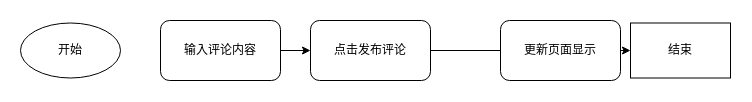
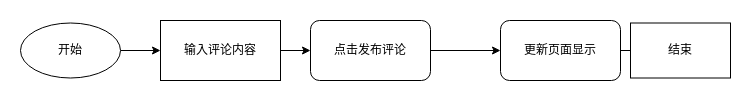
edge "开始" -> "输入评论内容": added
node "输入评论内容": shape rounded rectangle -> rectangle
edge "点击发布评论" -- "更新页面显示": arrowhead none -> classic
edge "更新页面显示" -> "结束": arrowhead classic -> none
